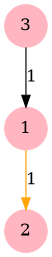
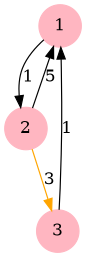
edge "2" -> "1": added, label "5"
edge "1" -> "2": color orange -> black
edge "2" -> "3": added, label "3"
